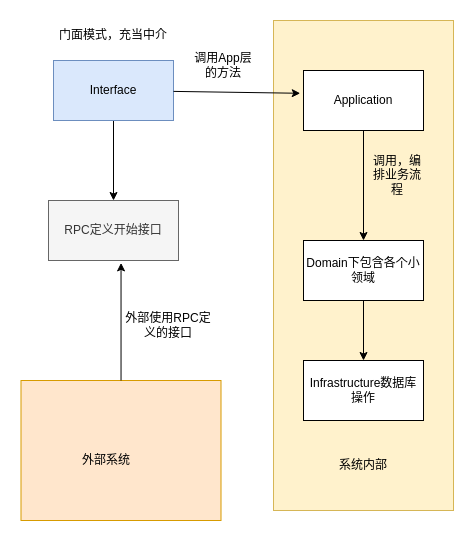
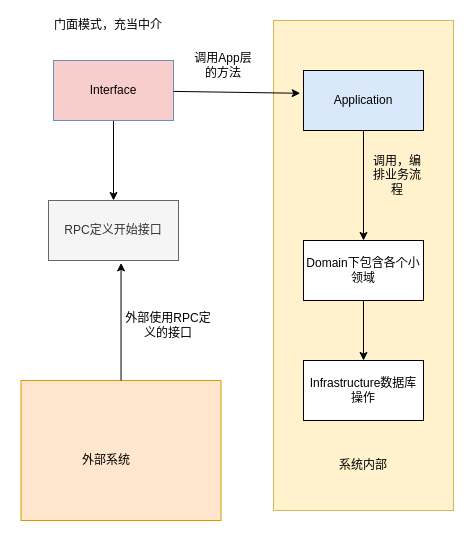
node "门面模式，充当中介": moved (114, 36) -> (109, 26)
node "Interface": fillcolor #dae8fc -> #f8cecc
node "Application": fillcolor #ffffff -> #dae8fc
